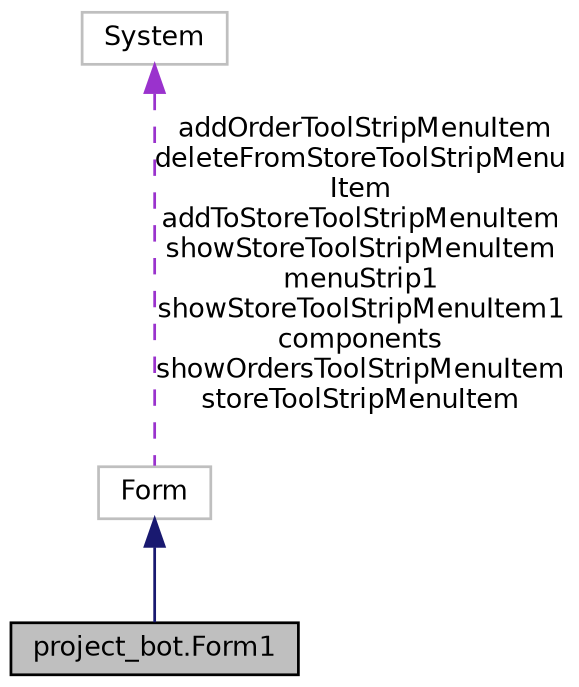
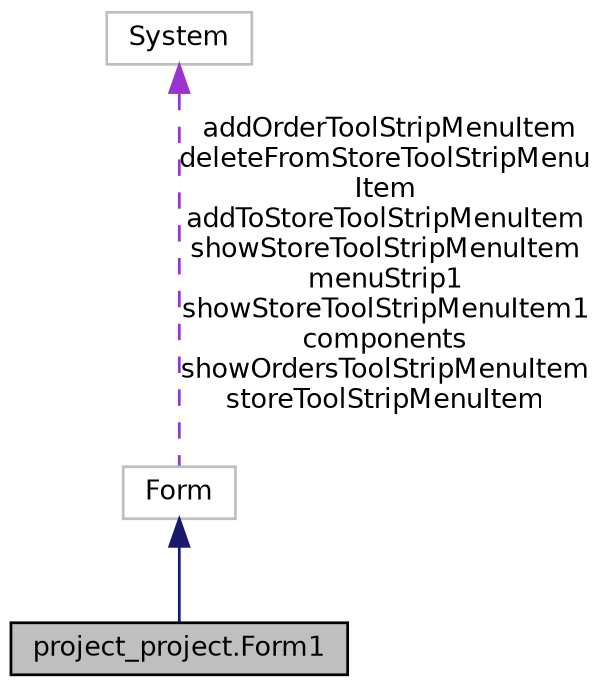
node "project_bot.Form1": label "project_bot.Form1" -> "project_project.Form1"
